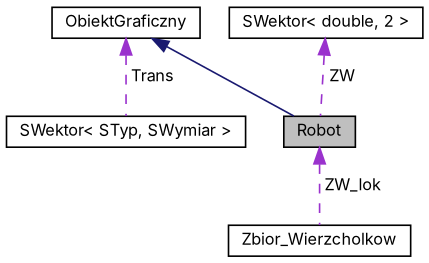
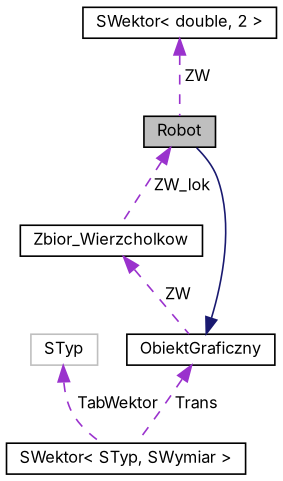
edge "ObiektGraficzny" -> "Zbior_Wierzcholkow": added, label "ZW"
node "STyp": added
